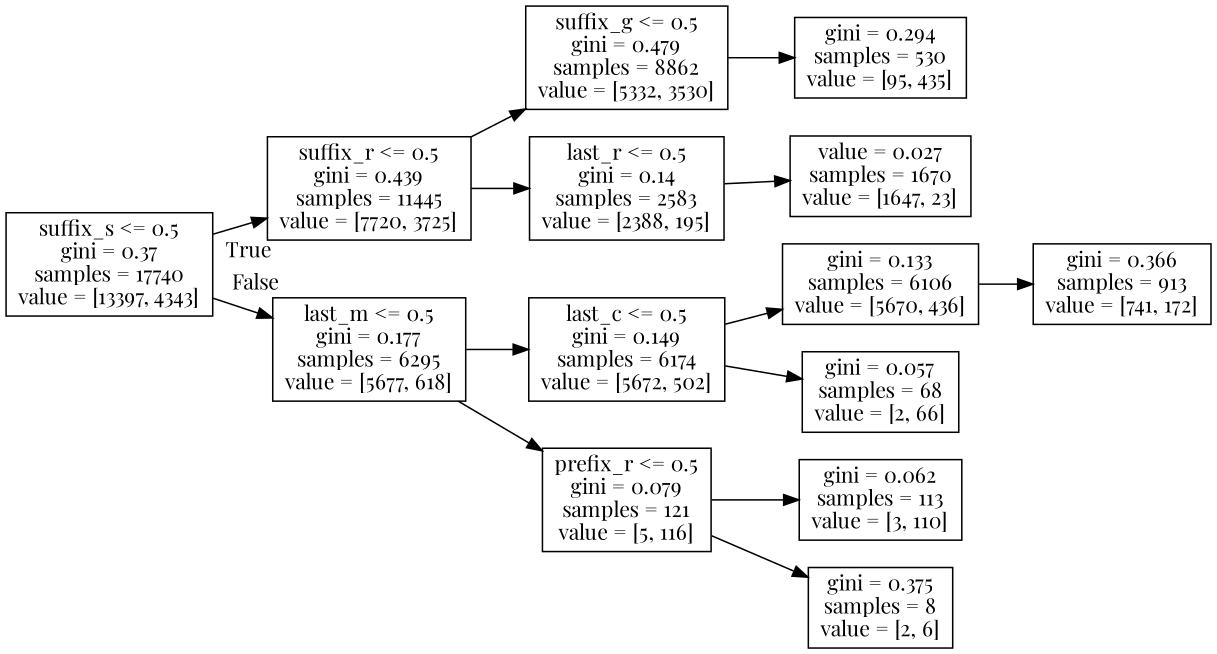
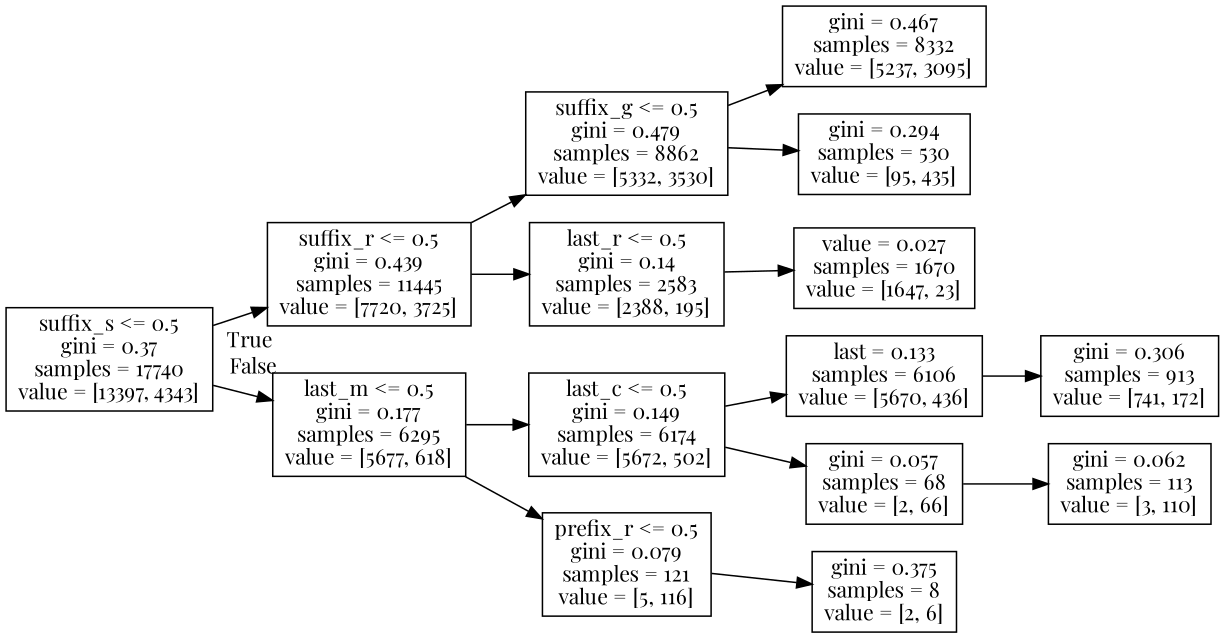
node "gini = 0.467 samples = 8332 value = [5237, 3095]": added
node "gini = 0.133 samples = 6106 value = [5670, 436]": label "gini = 0.133 samples = 6106 value = [5670, 436]" -> "last = 0.133 samples = 6106 value = [5670, 436]"
node "gini = 0.366 samples = 913 value = [741, 172]": label "gini = 0.366 samples = 913 value = [741, 172]" -> "gini = 0.306 samples = 913 value = [741, 172]"
edge "prefix_r <= 0.5 gini = 0.079 samples = 121 value = [5, 116]" -> "gini = 0.062 samples = 113 value = [3, 110]": now "gini = 0.057 samples = 68 value = [2, 66]" -> "gini = 0.062 samples = 113 value = [3, 110]"
